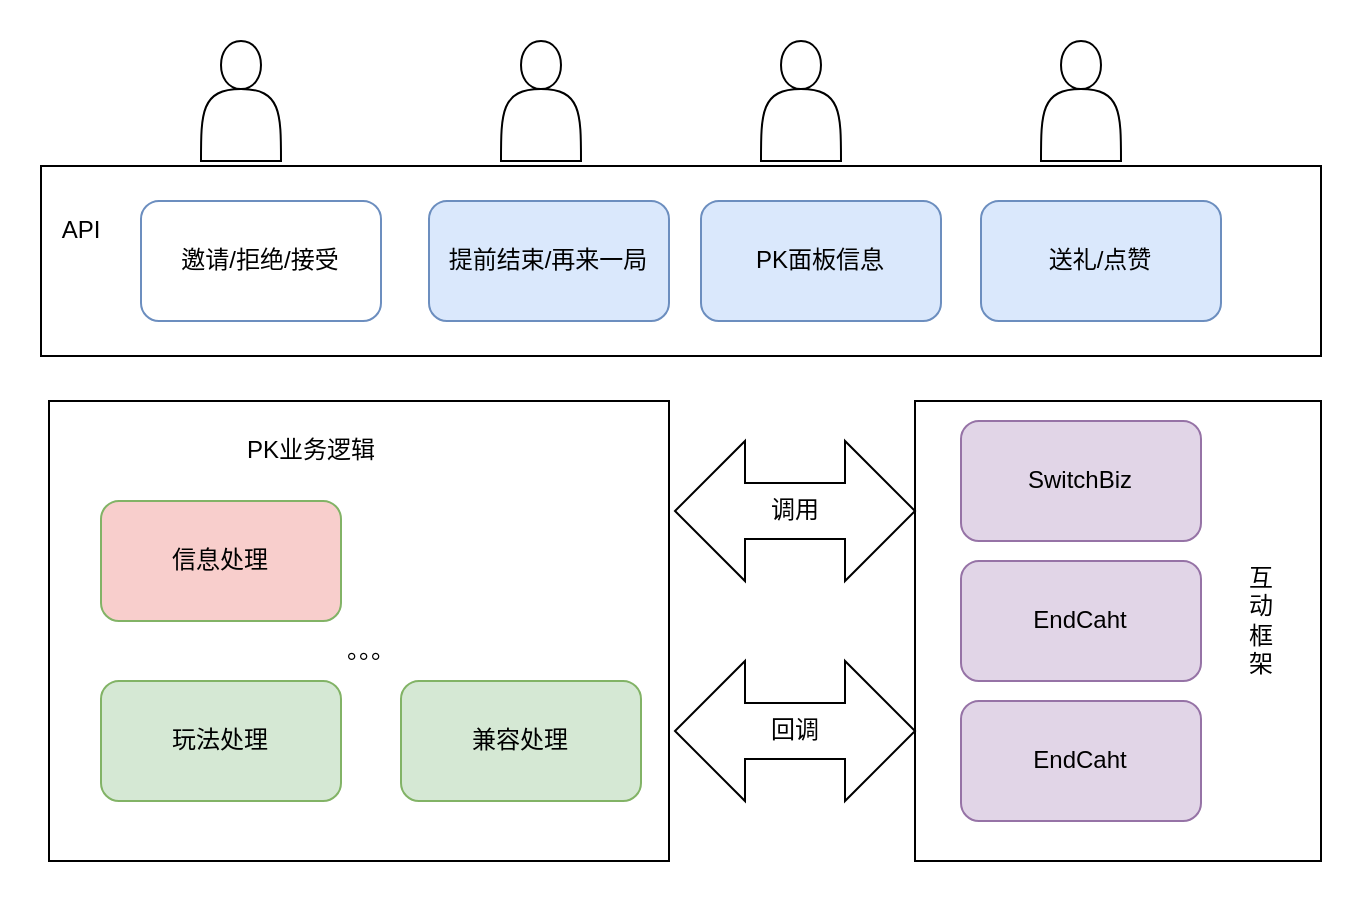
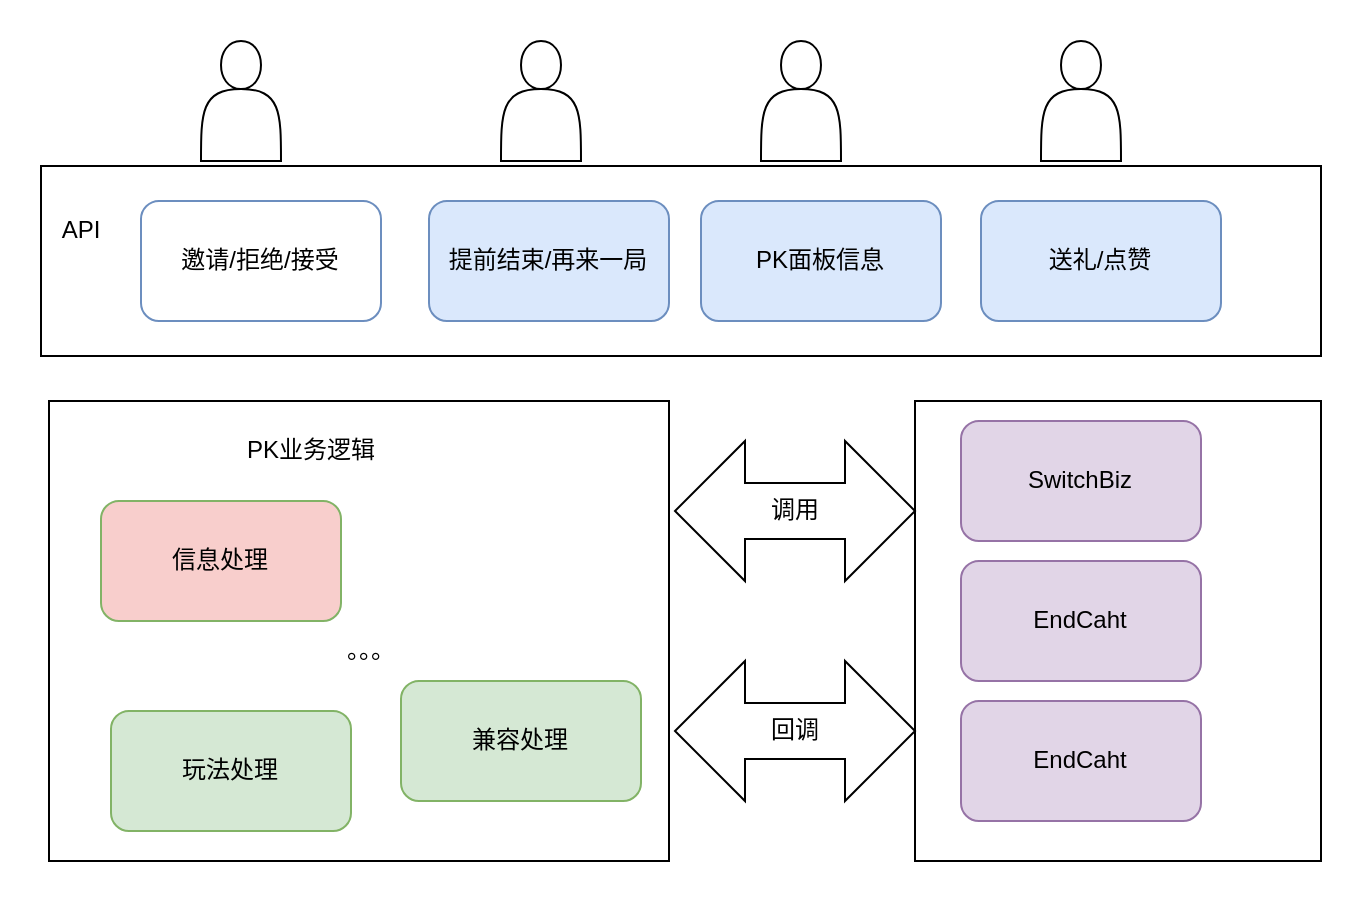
node "互 动 框 架": removed
node "玩法处理": moved (221, 741) -> (231, 771)
